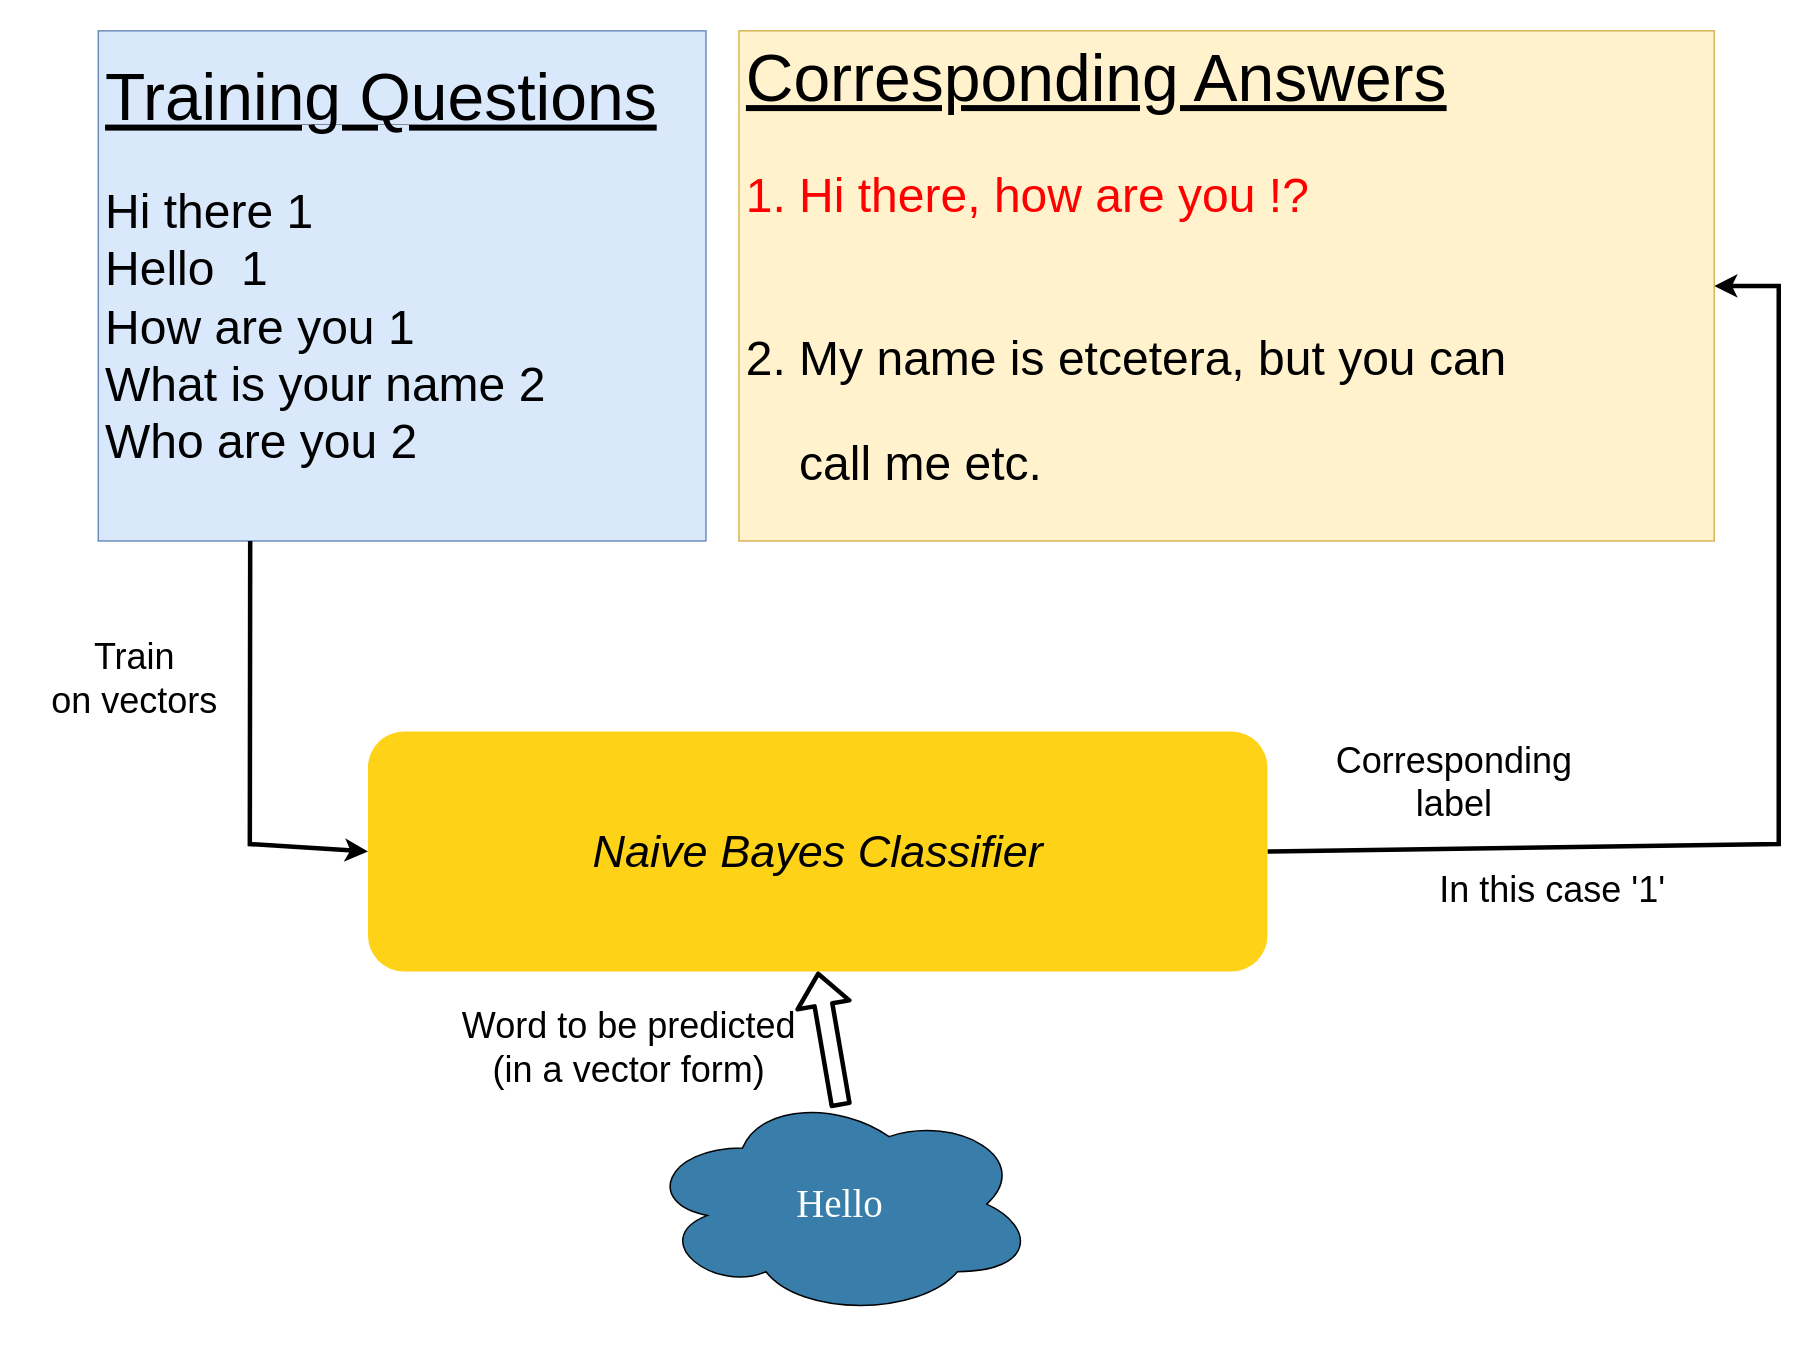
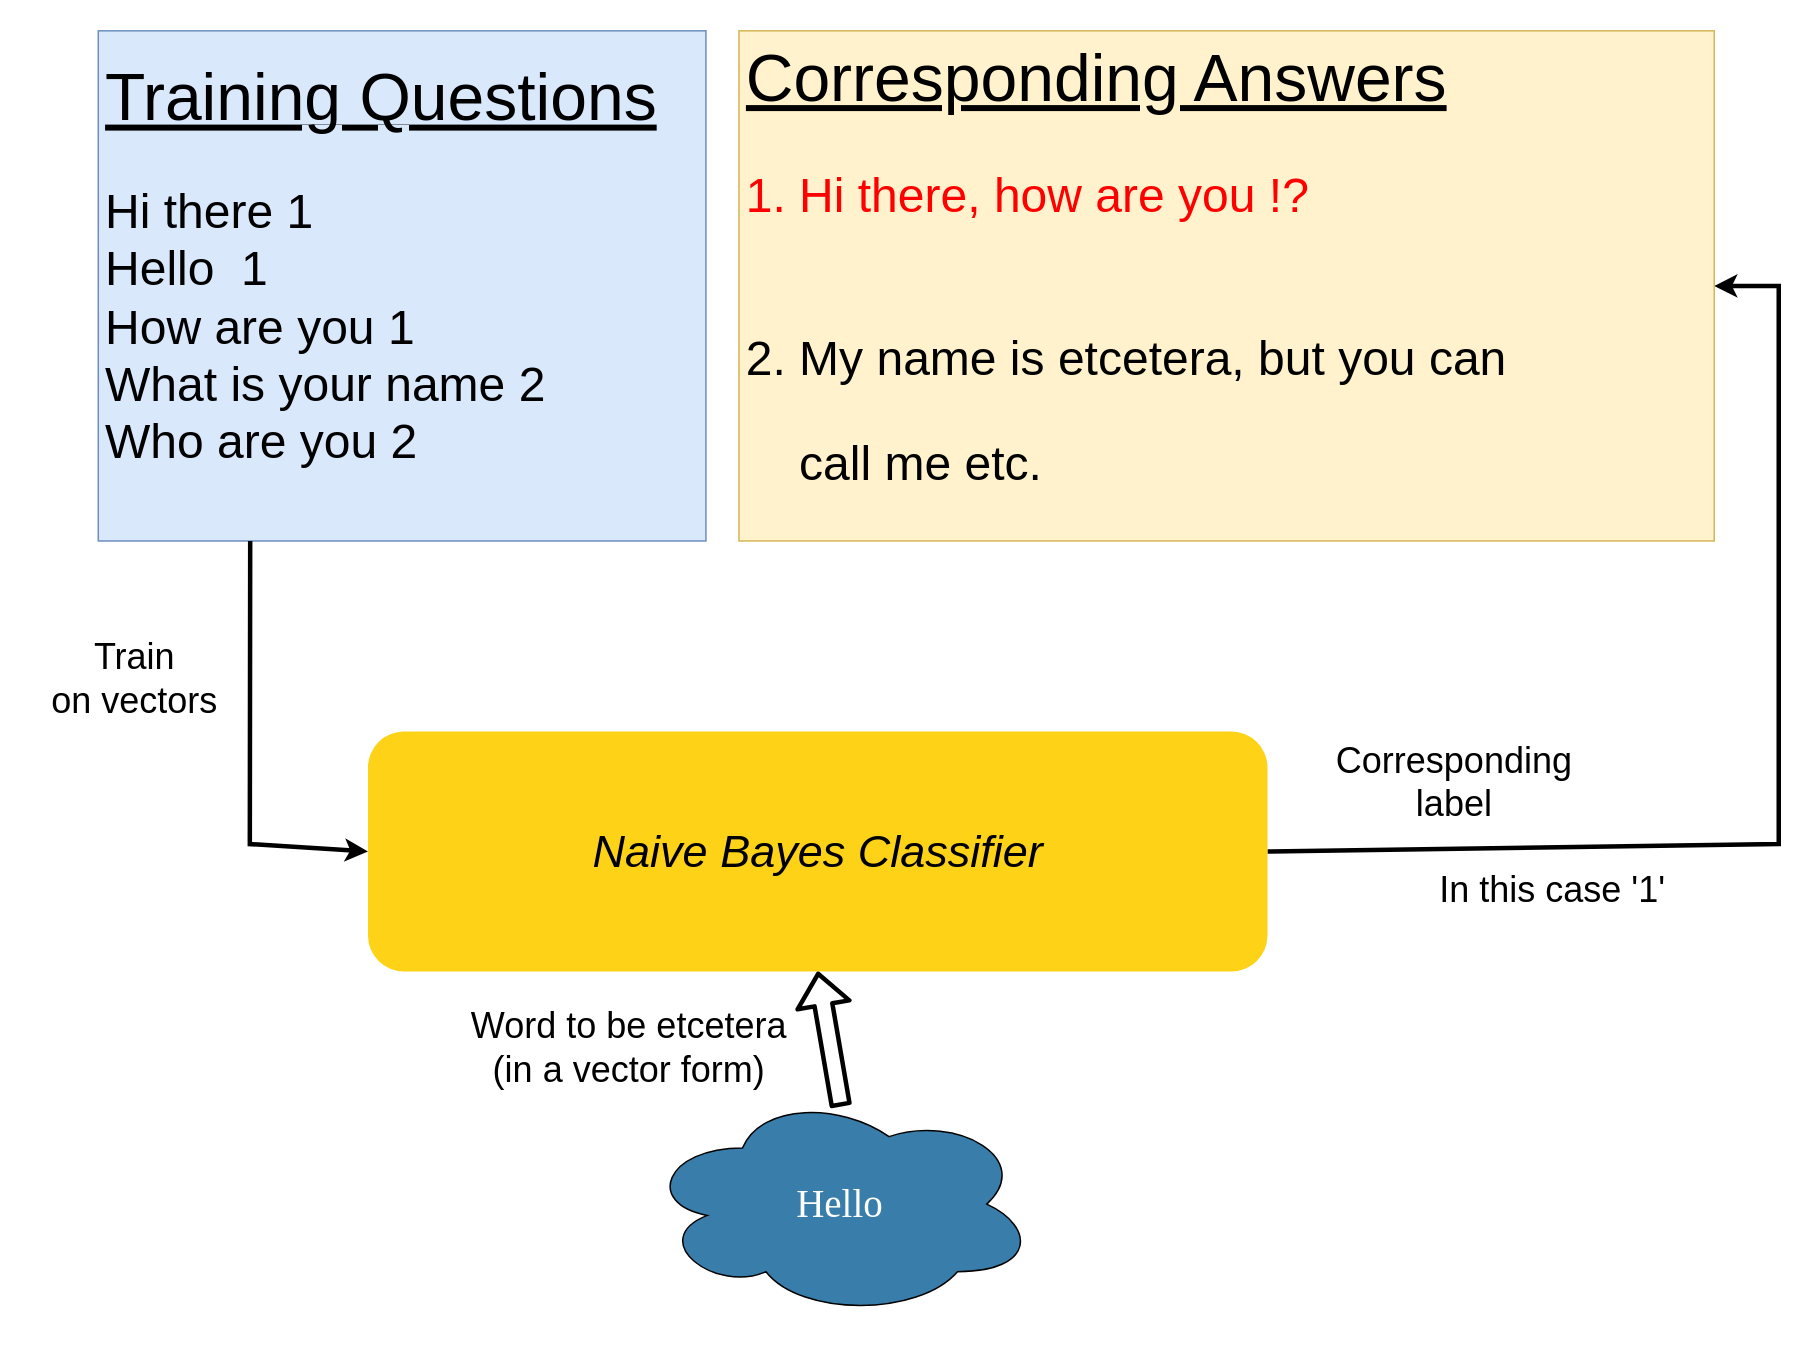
node "Word to be predicted (in a vector form)": label "Word to be predicted (in a vector form)" -> "Word to be etcetera (in a vector form)"
